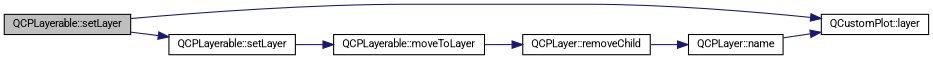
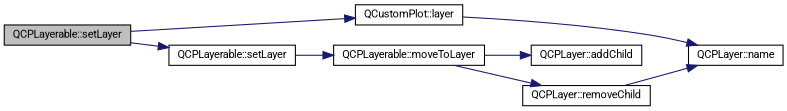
edge "QCPLayer::name" -> "QCustomPlot::layer": reversed
node "QCPLayer::addChild": added
